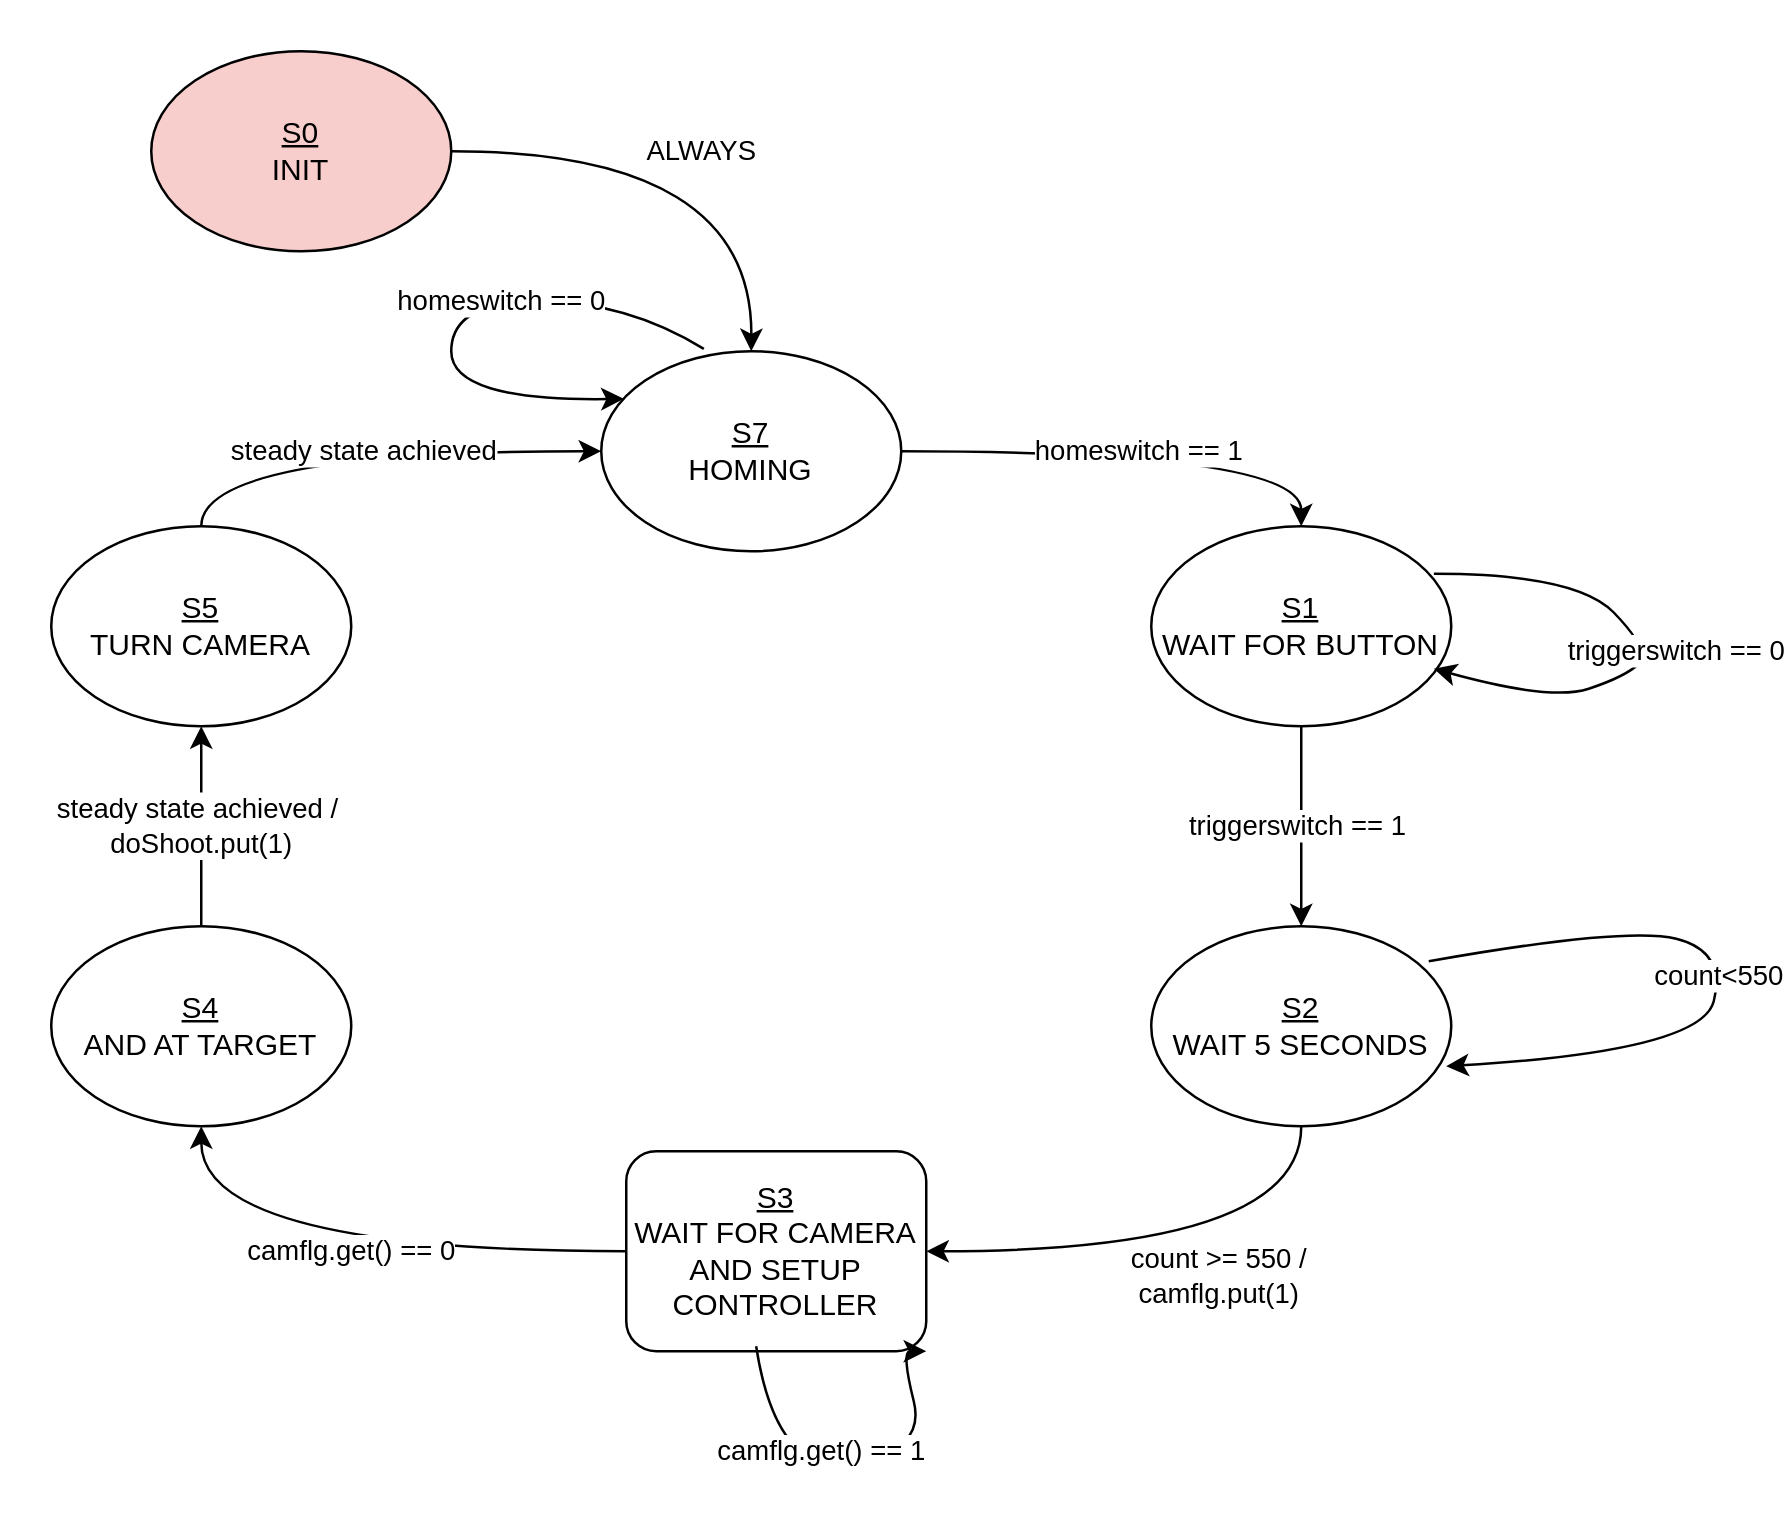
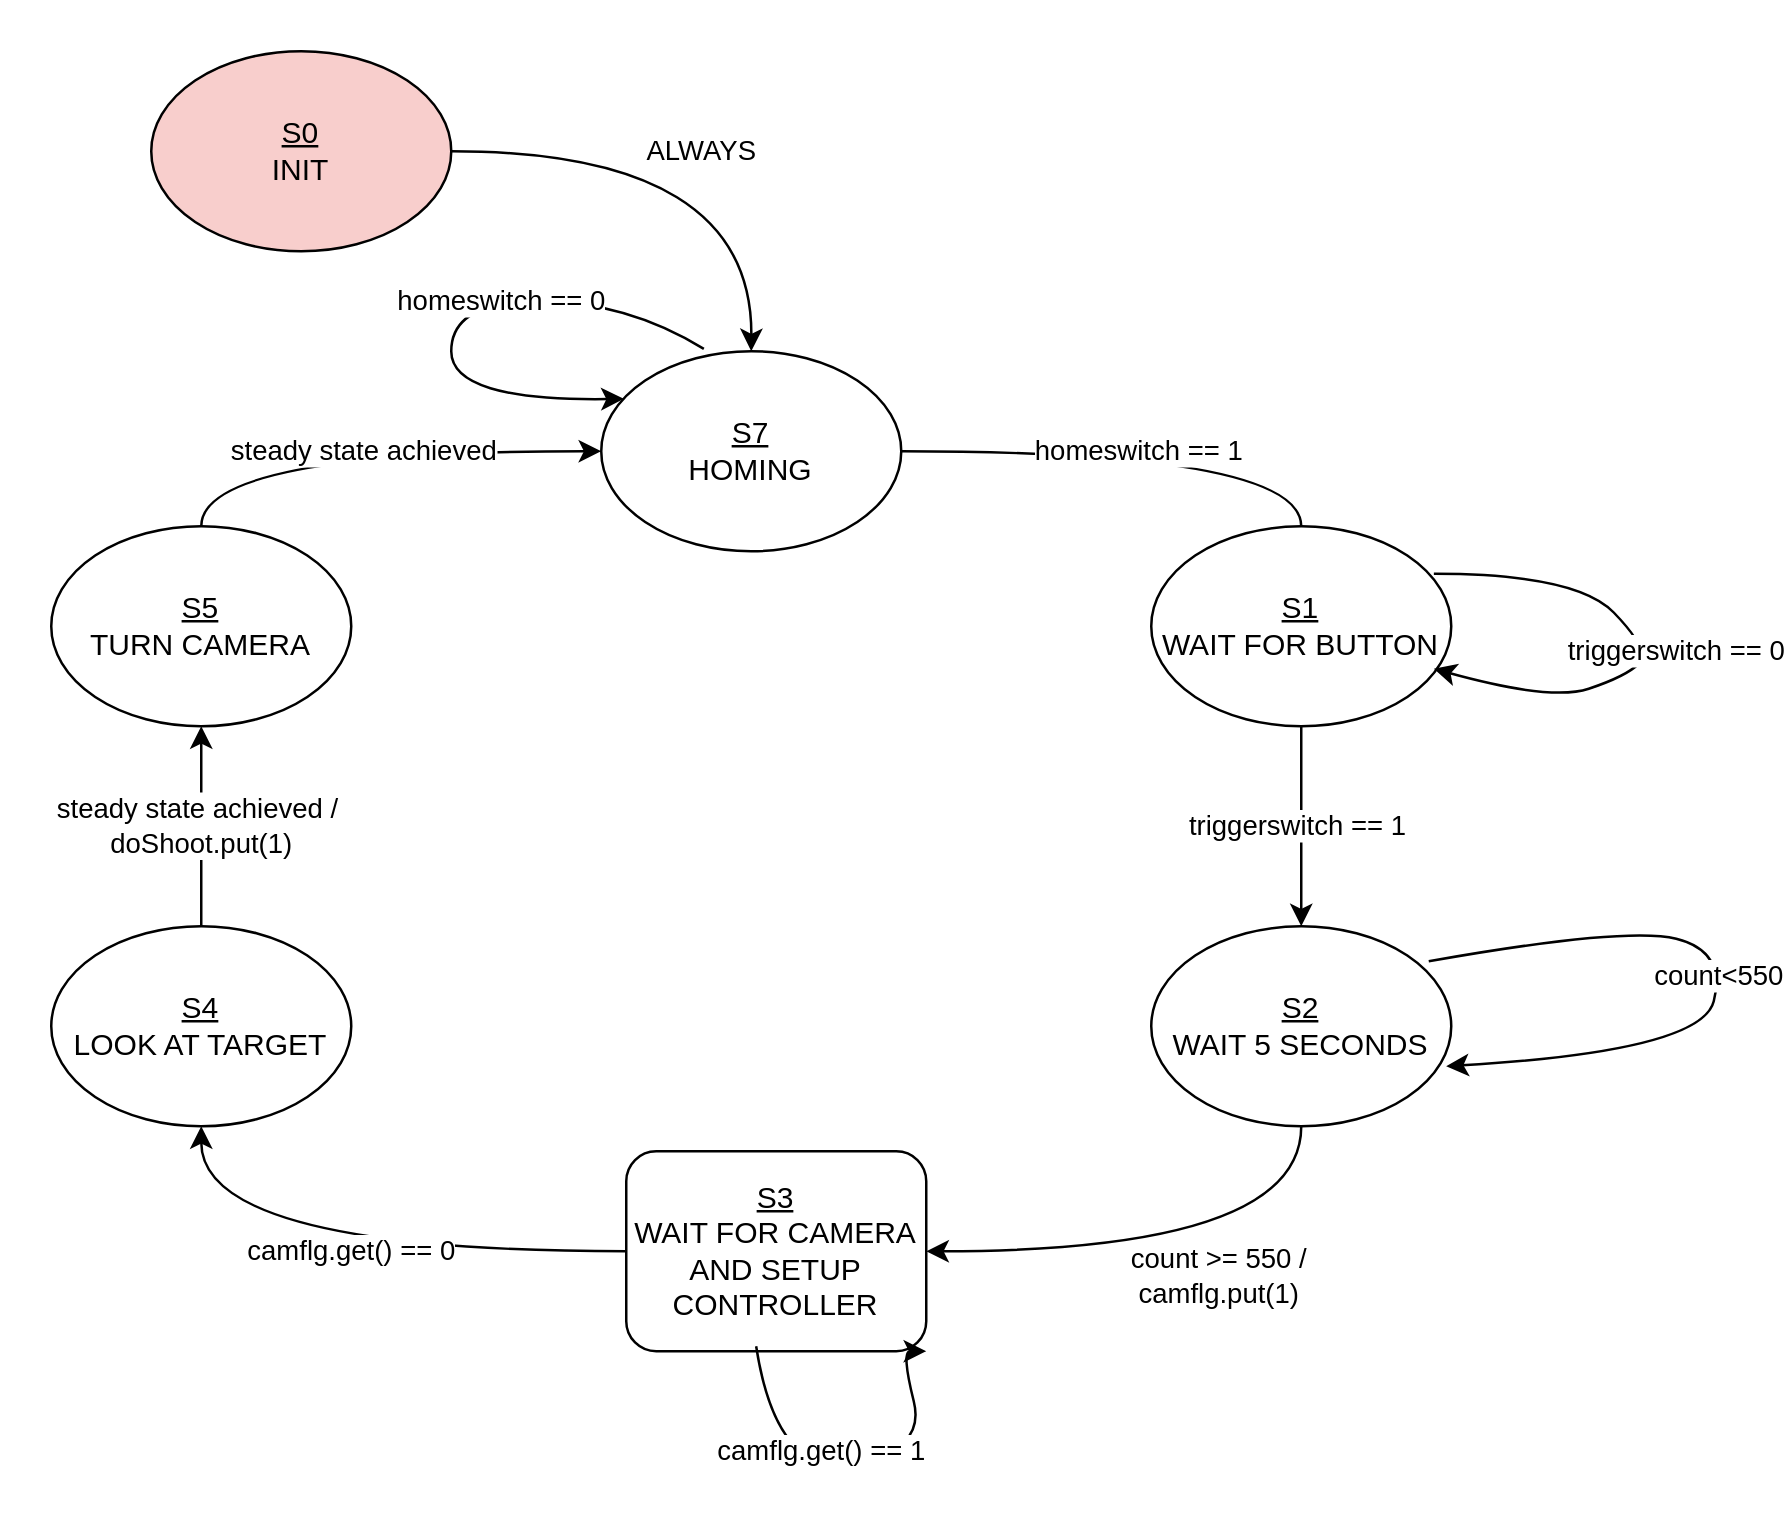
edge "S7 HOMING" -> "S1 WAIT FOR BUTTON": arrowhead classic -> none
node "S4 AND AT TARGET": label "S4 AND AT TARGET" -> "S4 LOOK AT TARGET"
